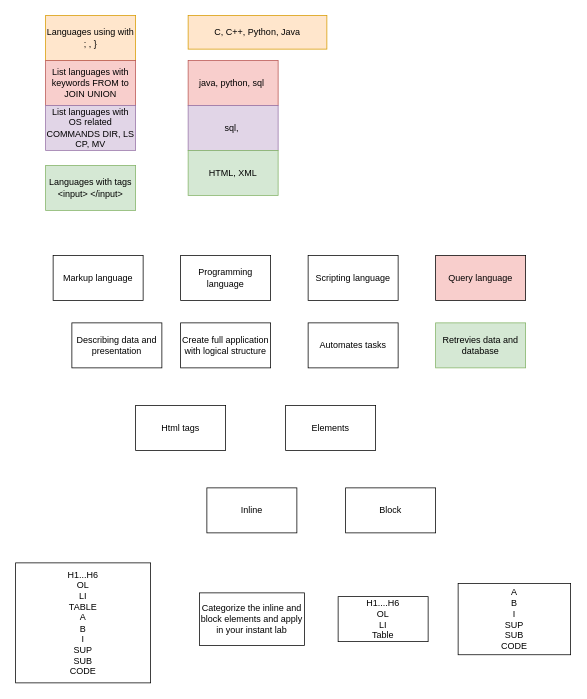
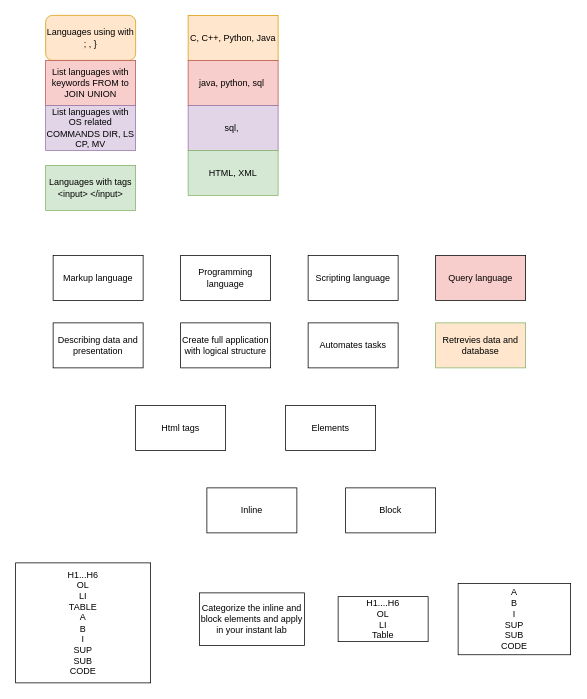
node "C, C++, Python, Java": size 139x34 -> 90x45
node "Languages using with ; , }": shape rectangle -> rounded rectangle
node "Describing data and presentation": moved (117, 345) -> (98, 345)
node "Retrevies data and database": fillcolor #d5e8d4 -> #ffe6cc
